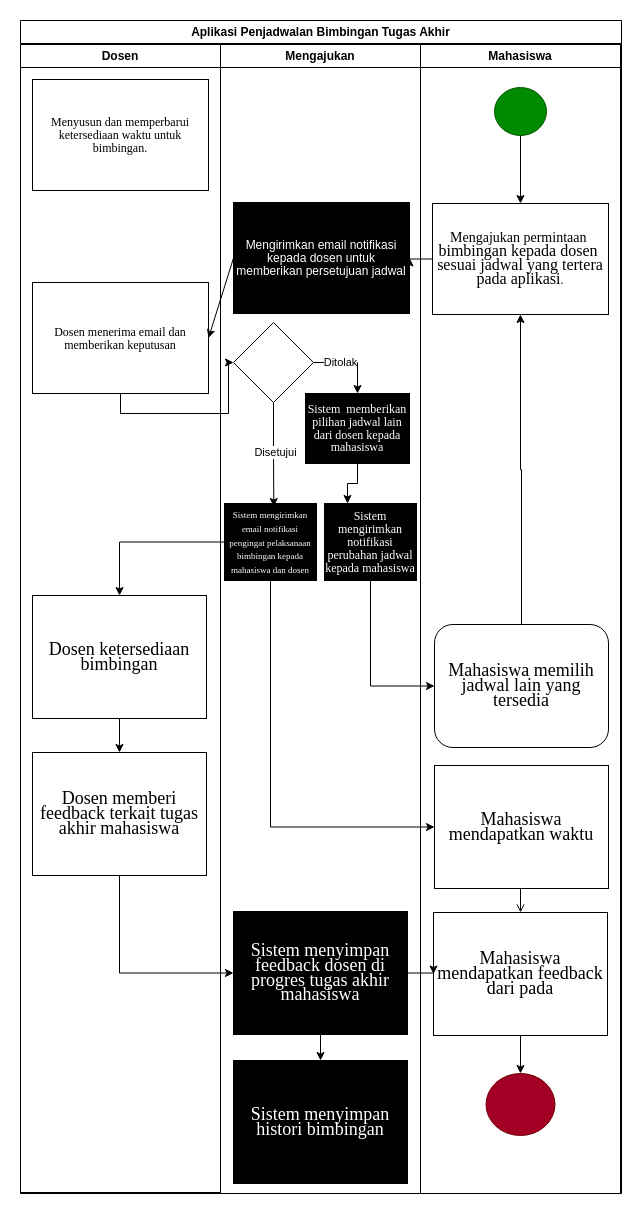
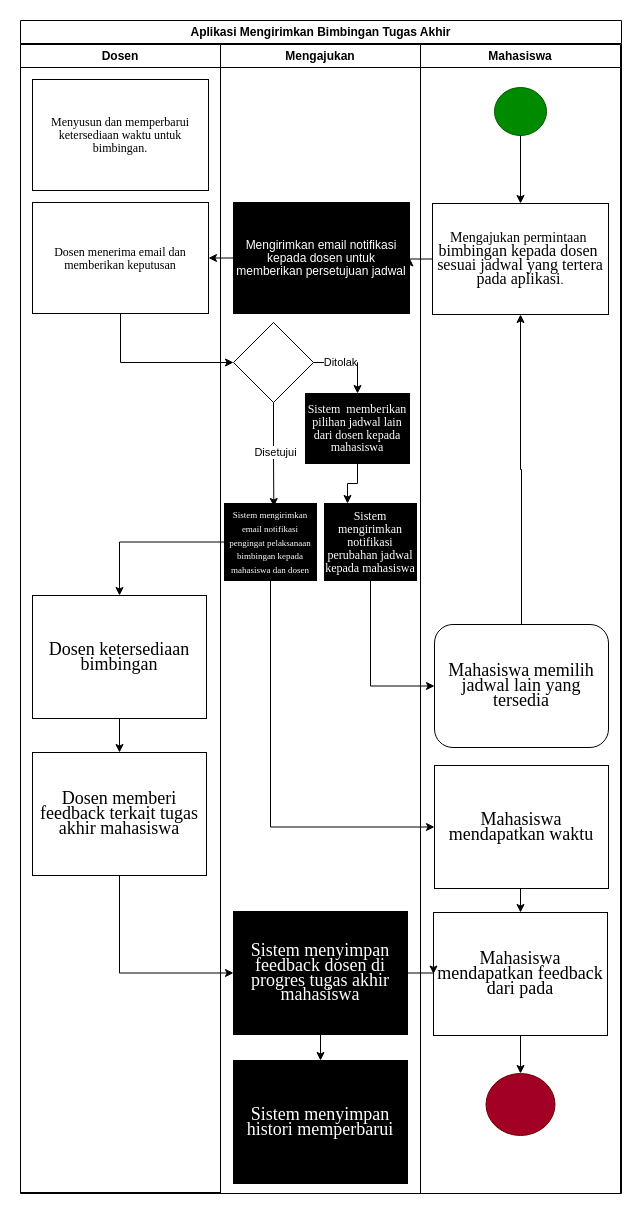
node "Aplikasi Penjadwalan Bimbingan Tugas Akhir": label "Aplikasi Penjadwalan Bimbingan Tugas Akhir" -> "Aplikasi Mengirimkan Bimbingan Tugas Akhir"
node "Dosen menerima email dan memberikan keputusan": moved (121, 338) -> (121, 258)
edge "Mahasiswa mendapatkan waktu" -> "Mahasiswa mendapatkan feedback dari pada": arrowhead open -> classic
node "Sistem menyimpan histori bimbingan": label "Sistem menyimpan histori bimbingan" -> "Sistem menyimpan histori memperbarui"
